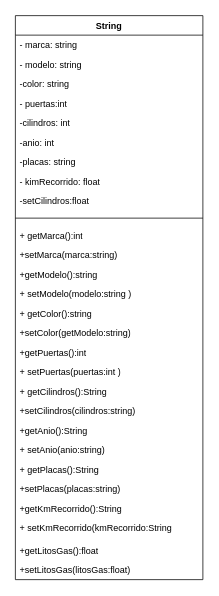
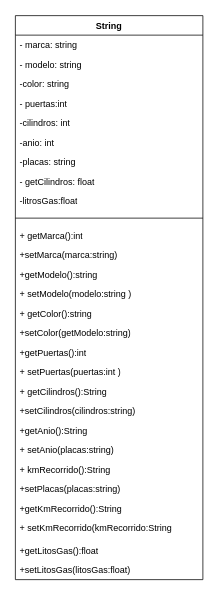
node "- kimRecorrido: float": label "- kimRecorrido: float" -> "- getCilindros: float"
node "-setCilindros:float": label "-setCilindros:float" -> "-litrosGas:float"
node "+ setAnio(anio:string)": label "+ setAnio(anio:string)" -> "+ setAnio(placas:string)"
node "+ getPlacas():String": label "+ getPlacas():String" -> "+ kmRecorrido():String"
